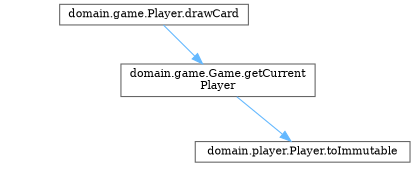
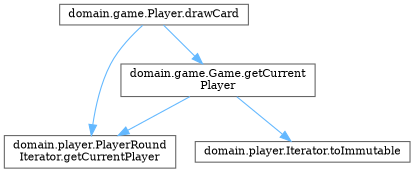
node "domain.player.PlayerRound Iterator.getCurrentPlayer": added
node "domain.player.Player.toImmutable": label "domain.player.Player.toImmutable" -> "domain.player.Iterator.toImmutable"
